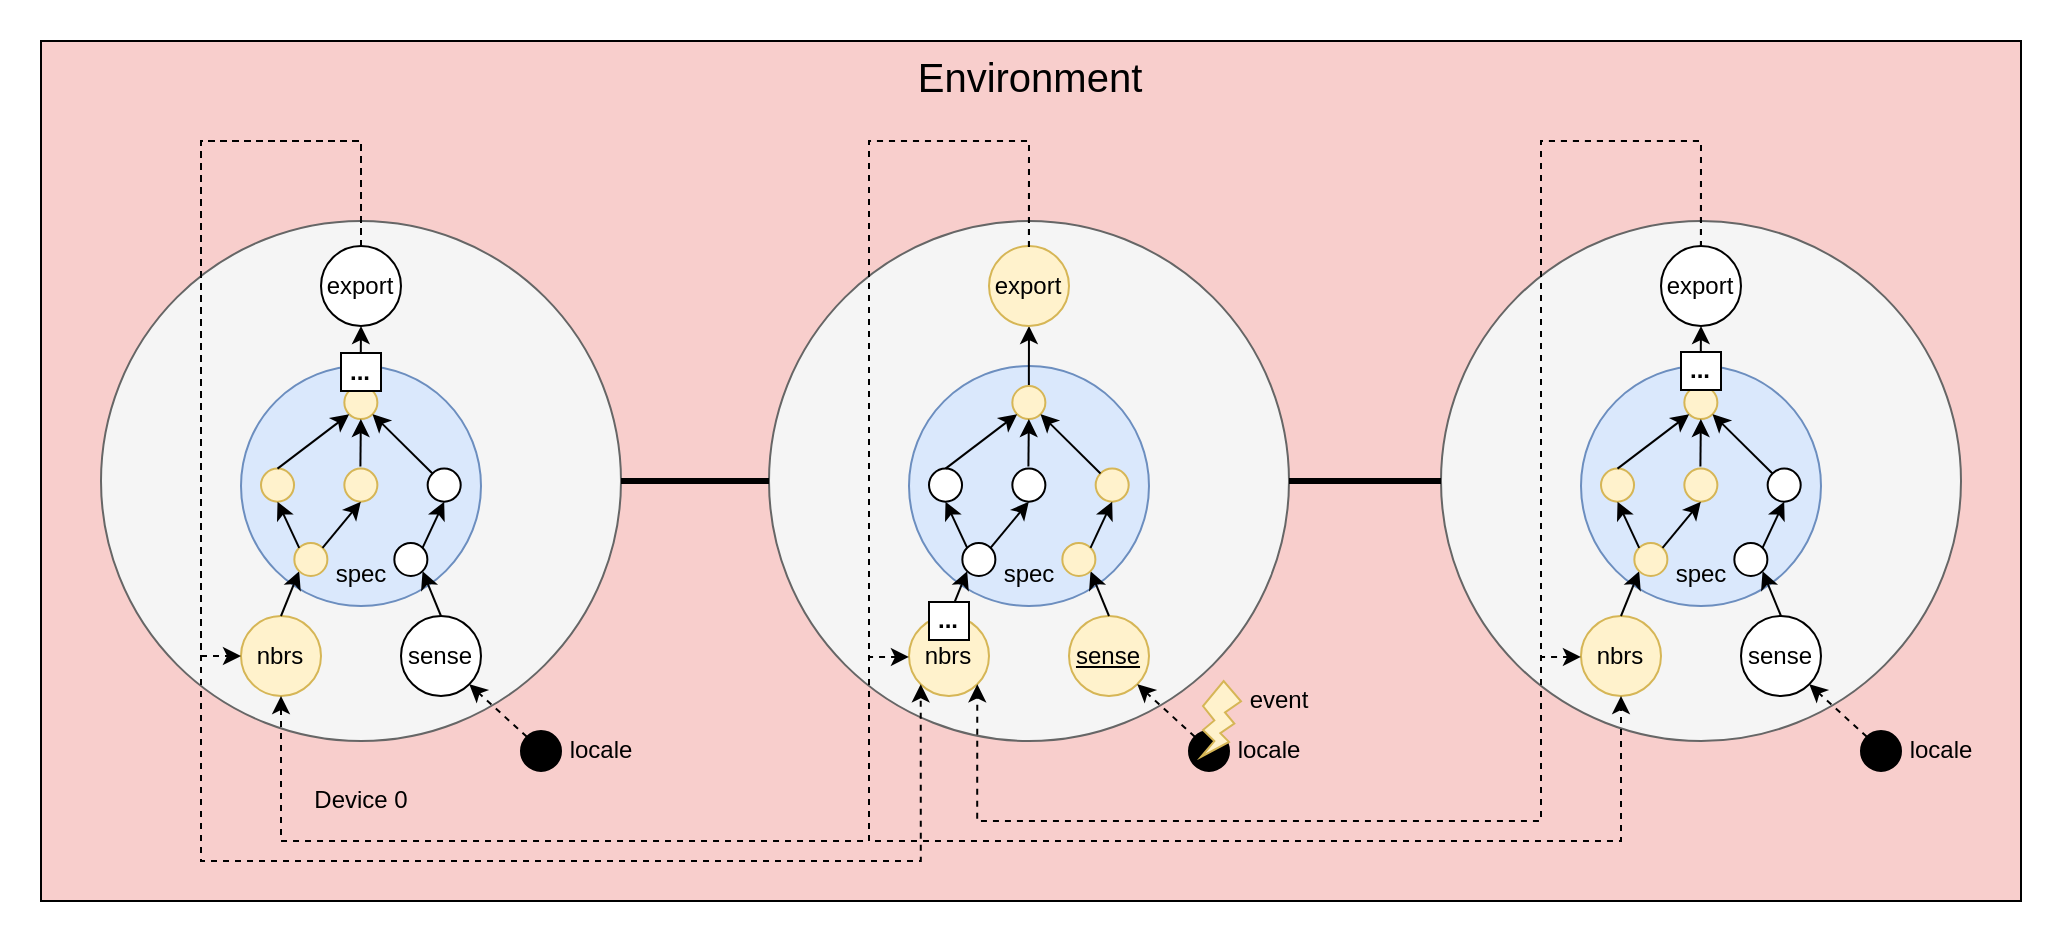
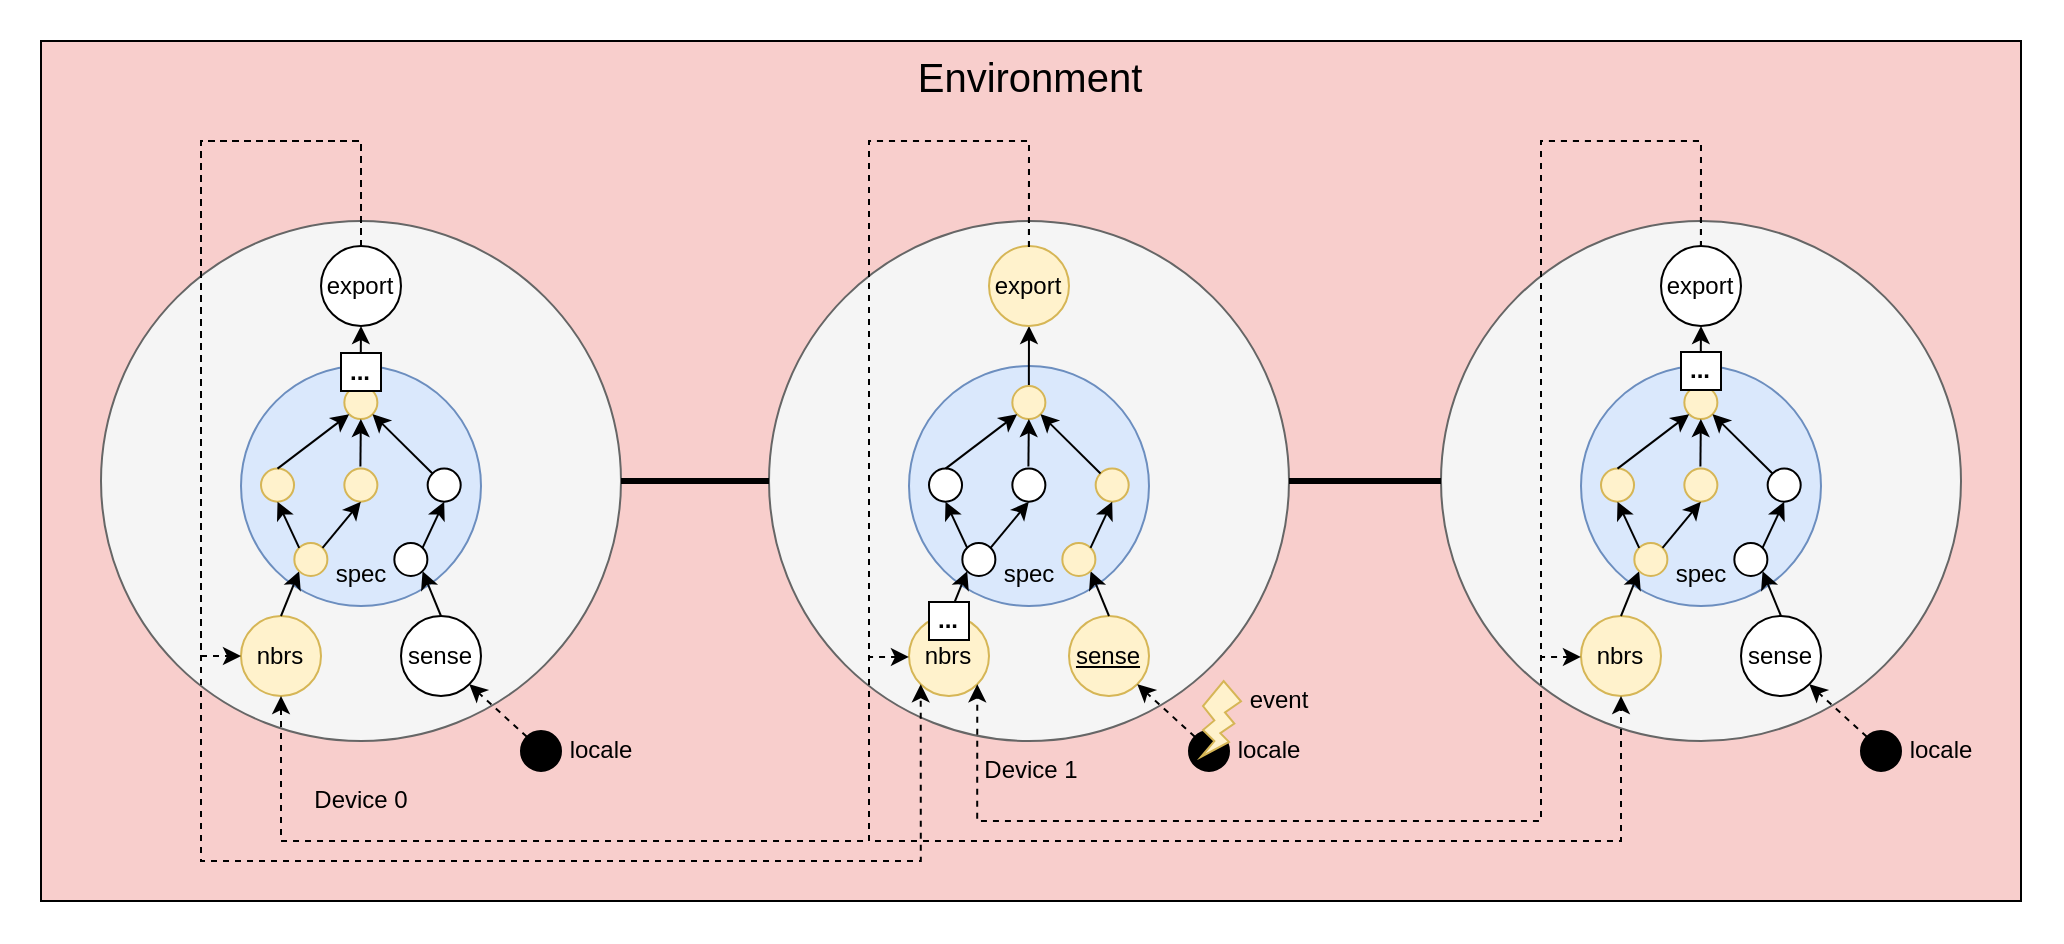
node "Device 1": added
